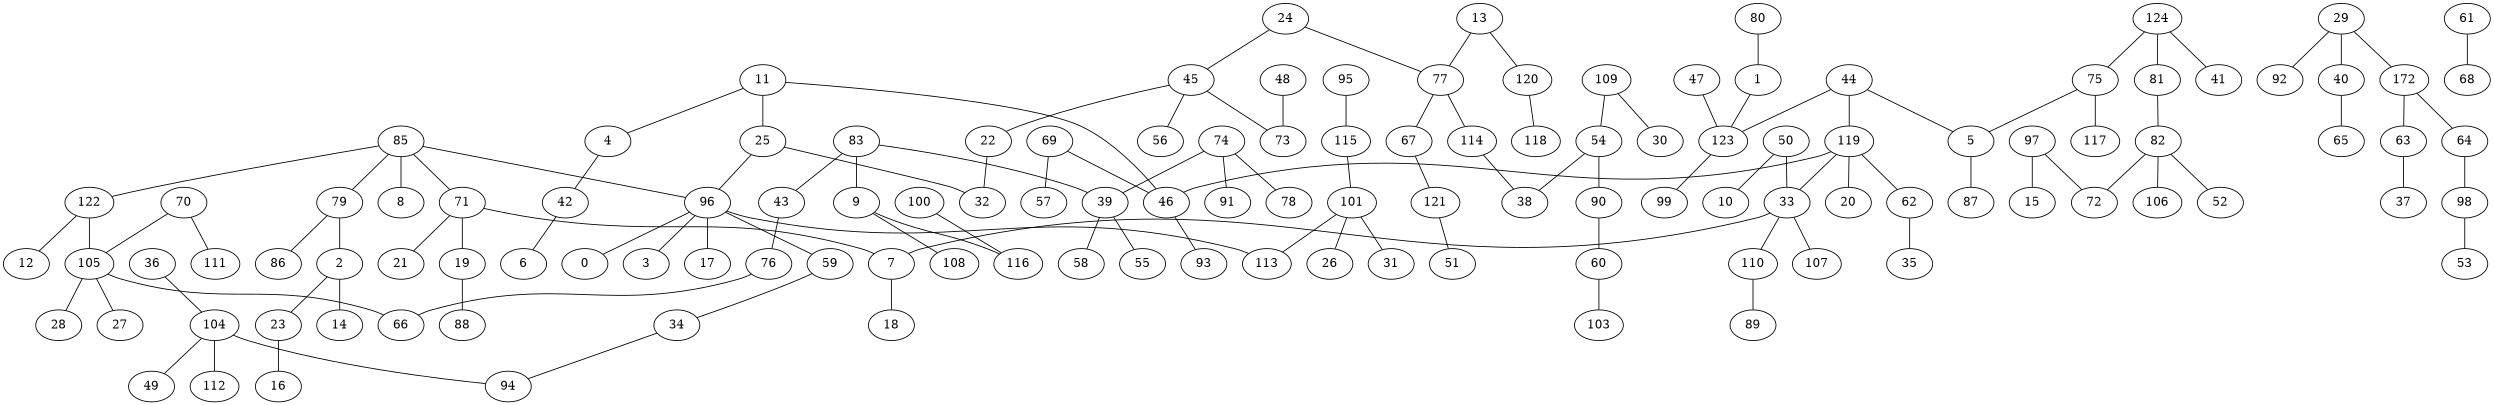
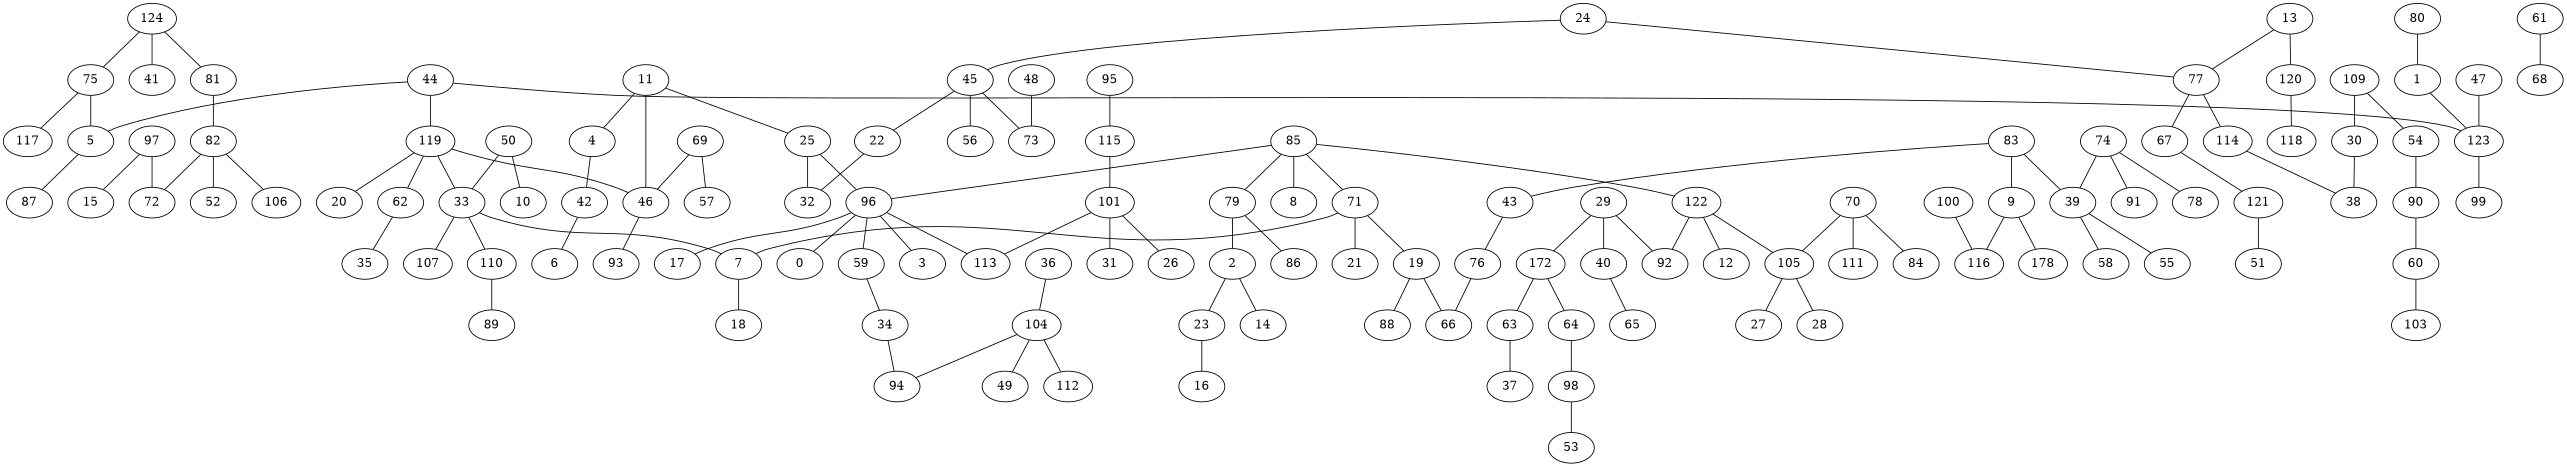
edge "54" -- "38": now "30" -- "38"
edge "122" -- "92": added
node "108": label "108" -> "178"
node "84": added
edge "105" -- "66": now "19" -- "66"
